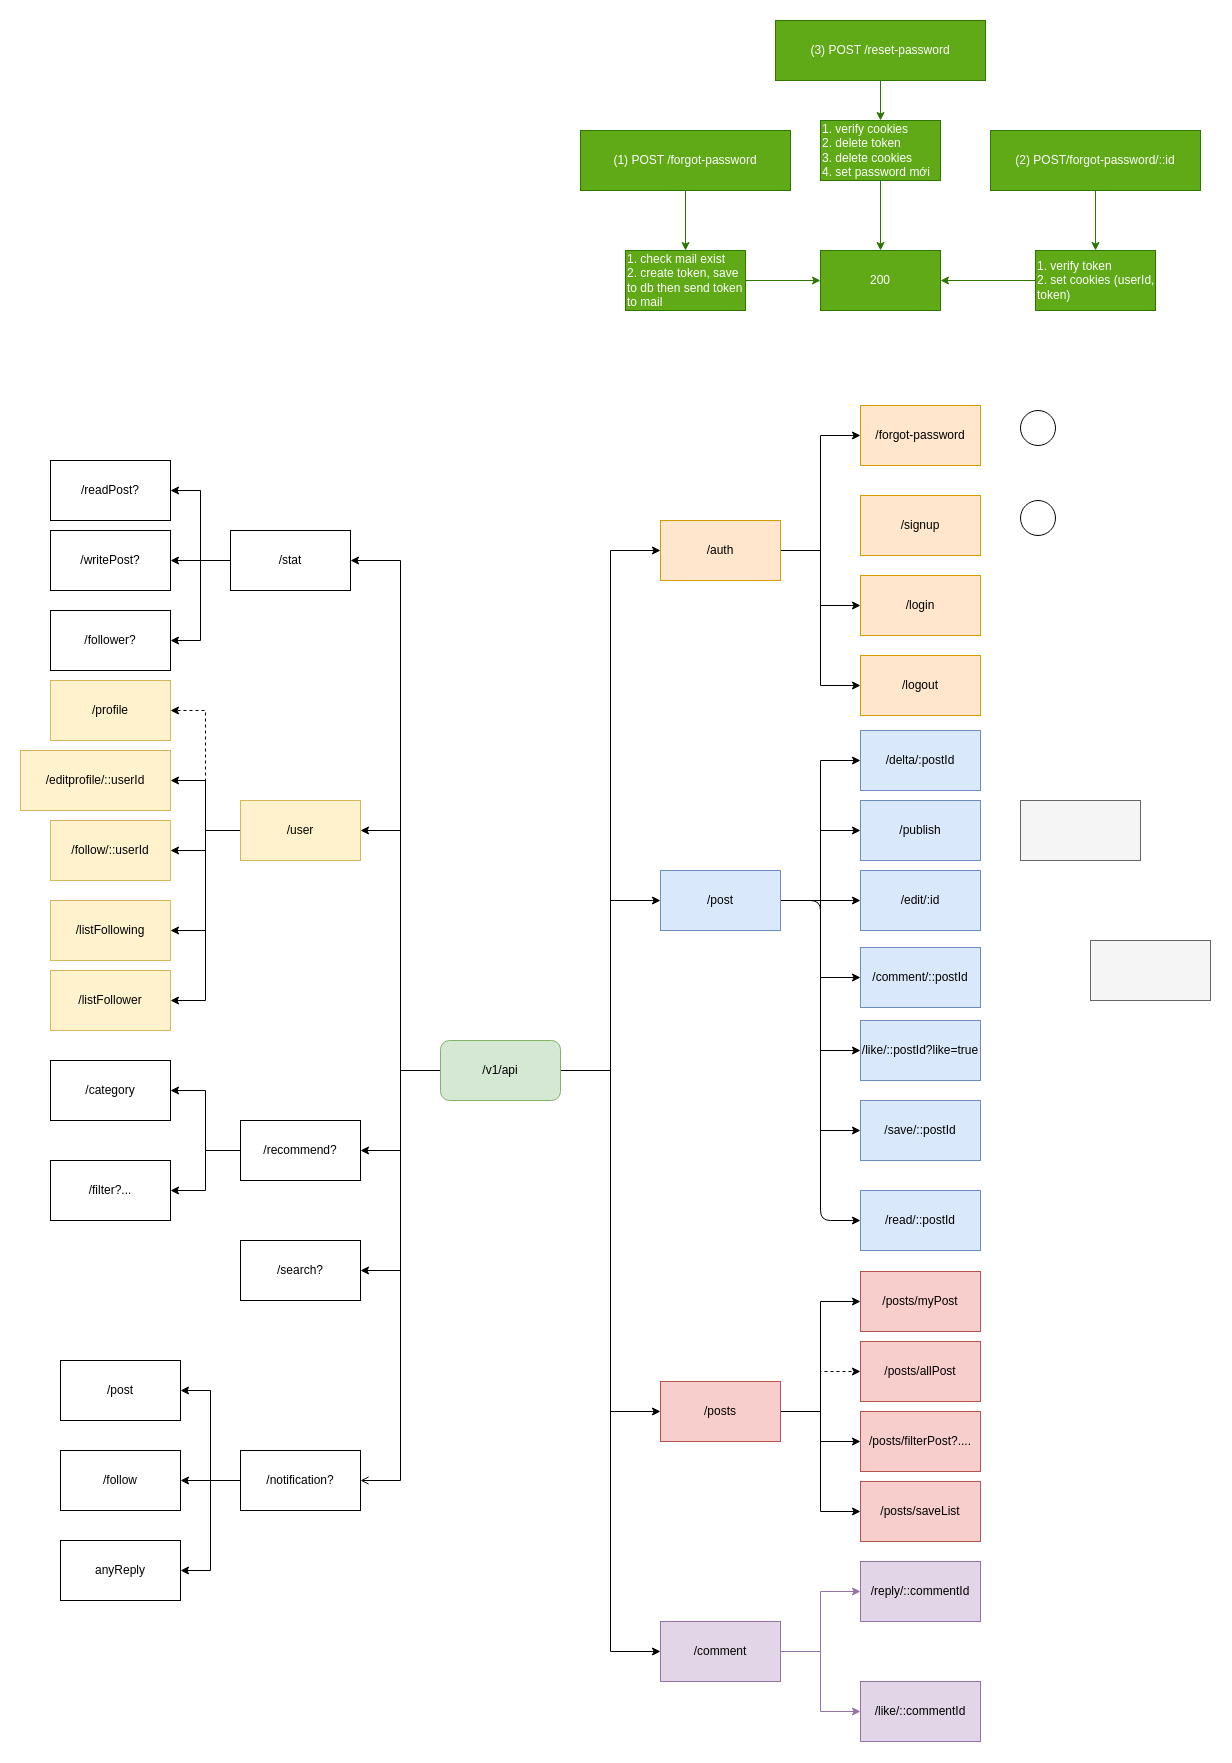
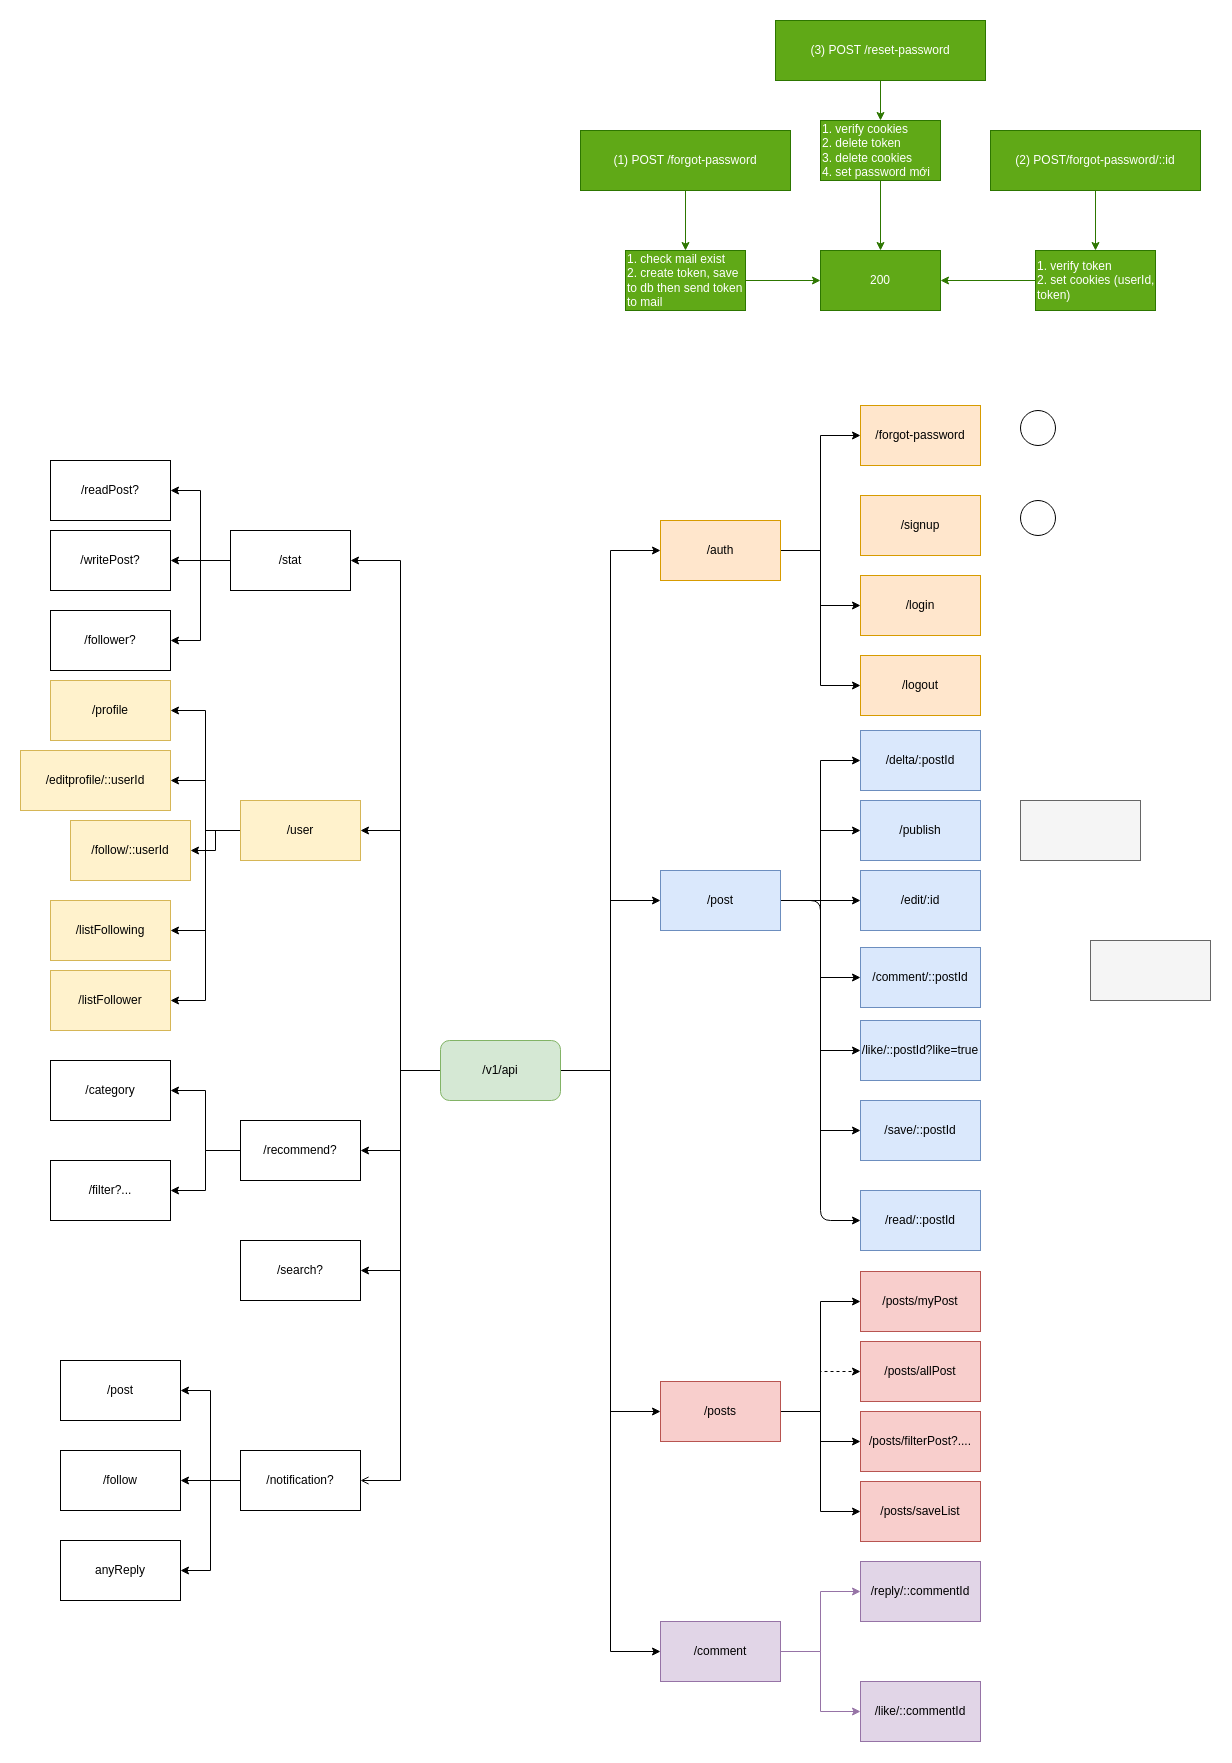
edge "/user" -> "/profile": style dashed -> solid
node "/follow/::userId": moved (111, 851) -> (131, 851)
